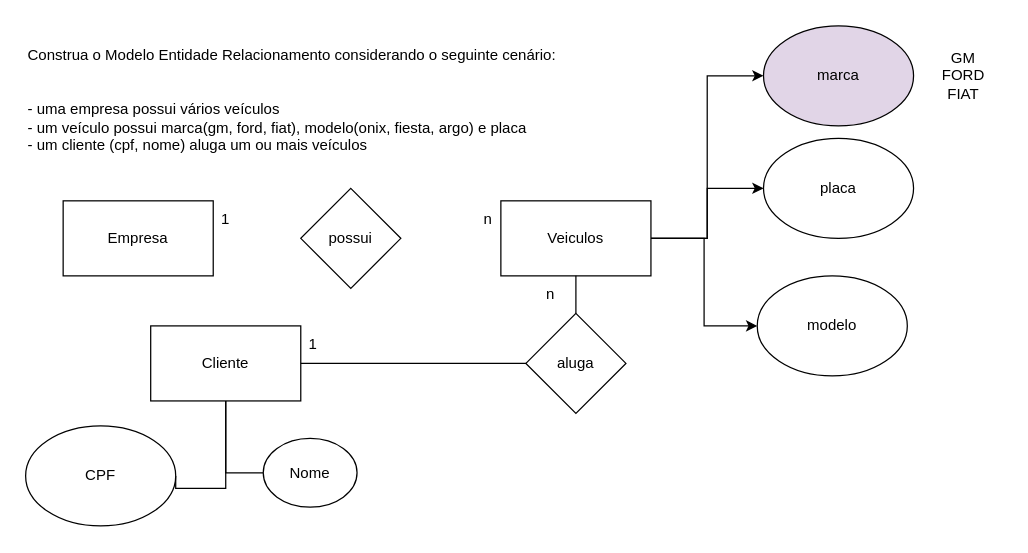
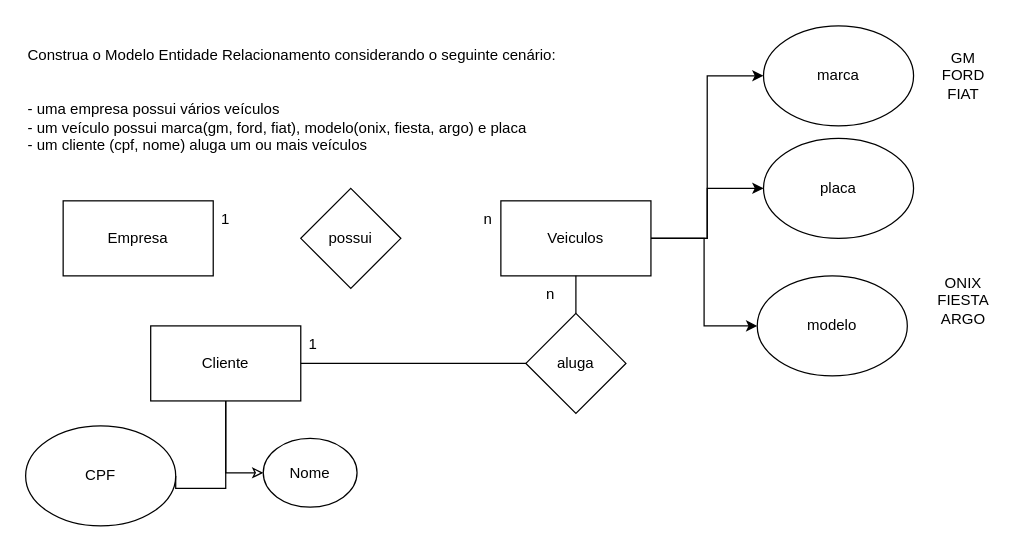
node "marca": fillcolor #e1d5e7 -> #ffffff
node "ONIX FIESTA ARGO": added
edge "Cliente" -- "Nome": arrowhead none -> classic
